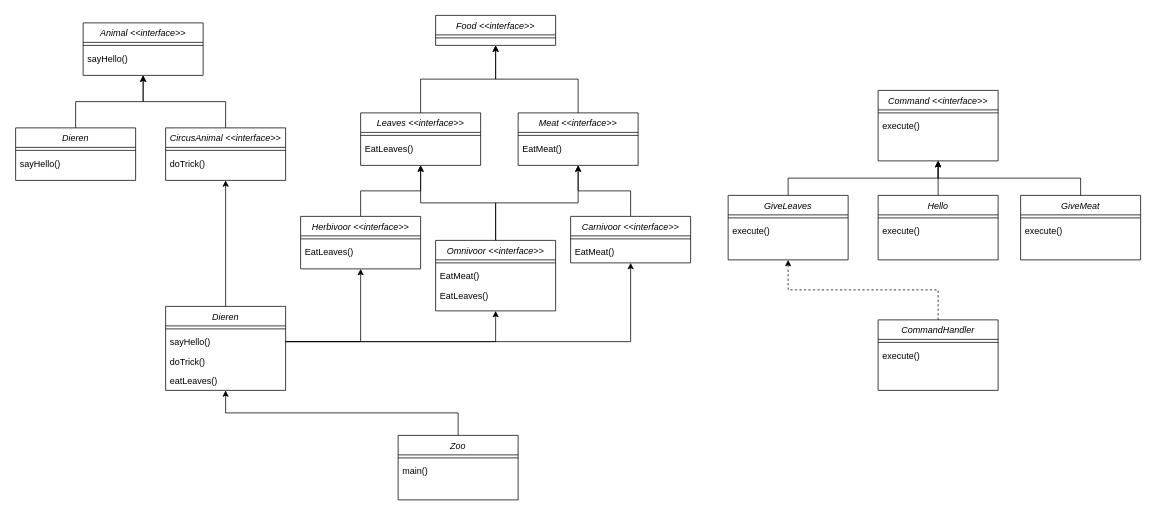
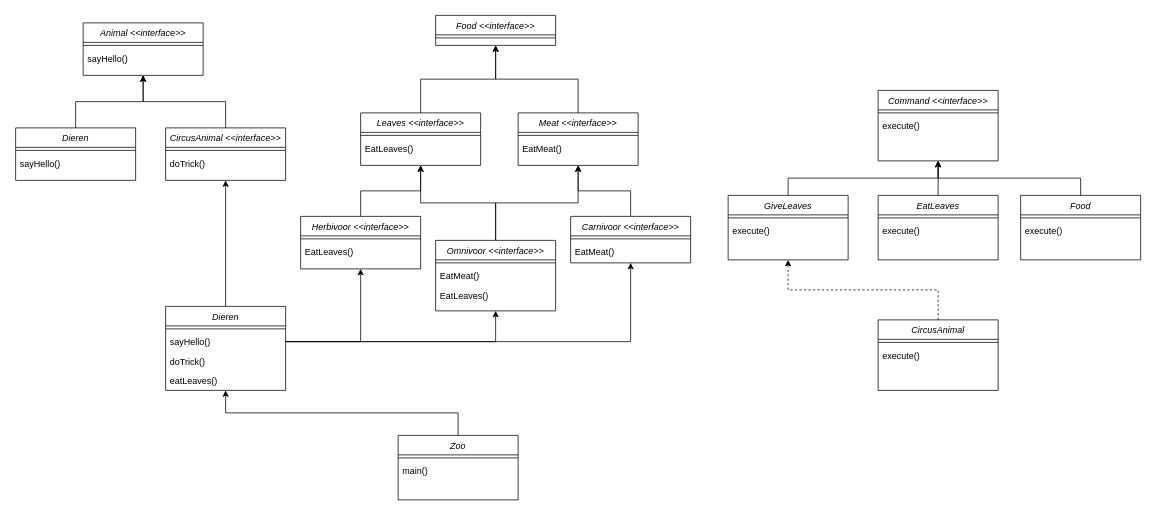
node "Hello": label "Hello" -> "EatLeaves"
node "GiveMeat": label "GiveMeat" -> "Food"
node "CommandHandler": label "CommandHandler" -> "CircusAnimal"
